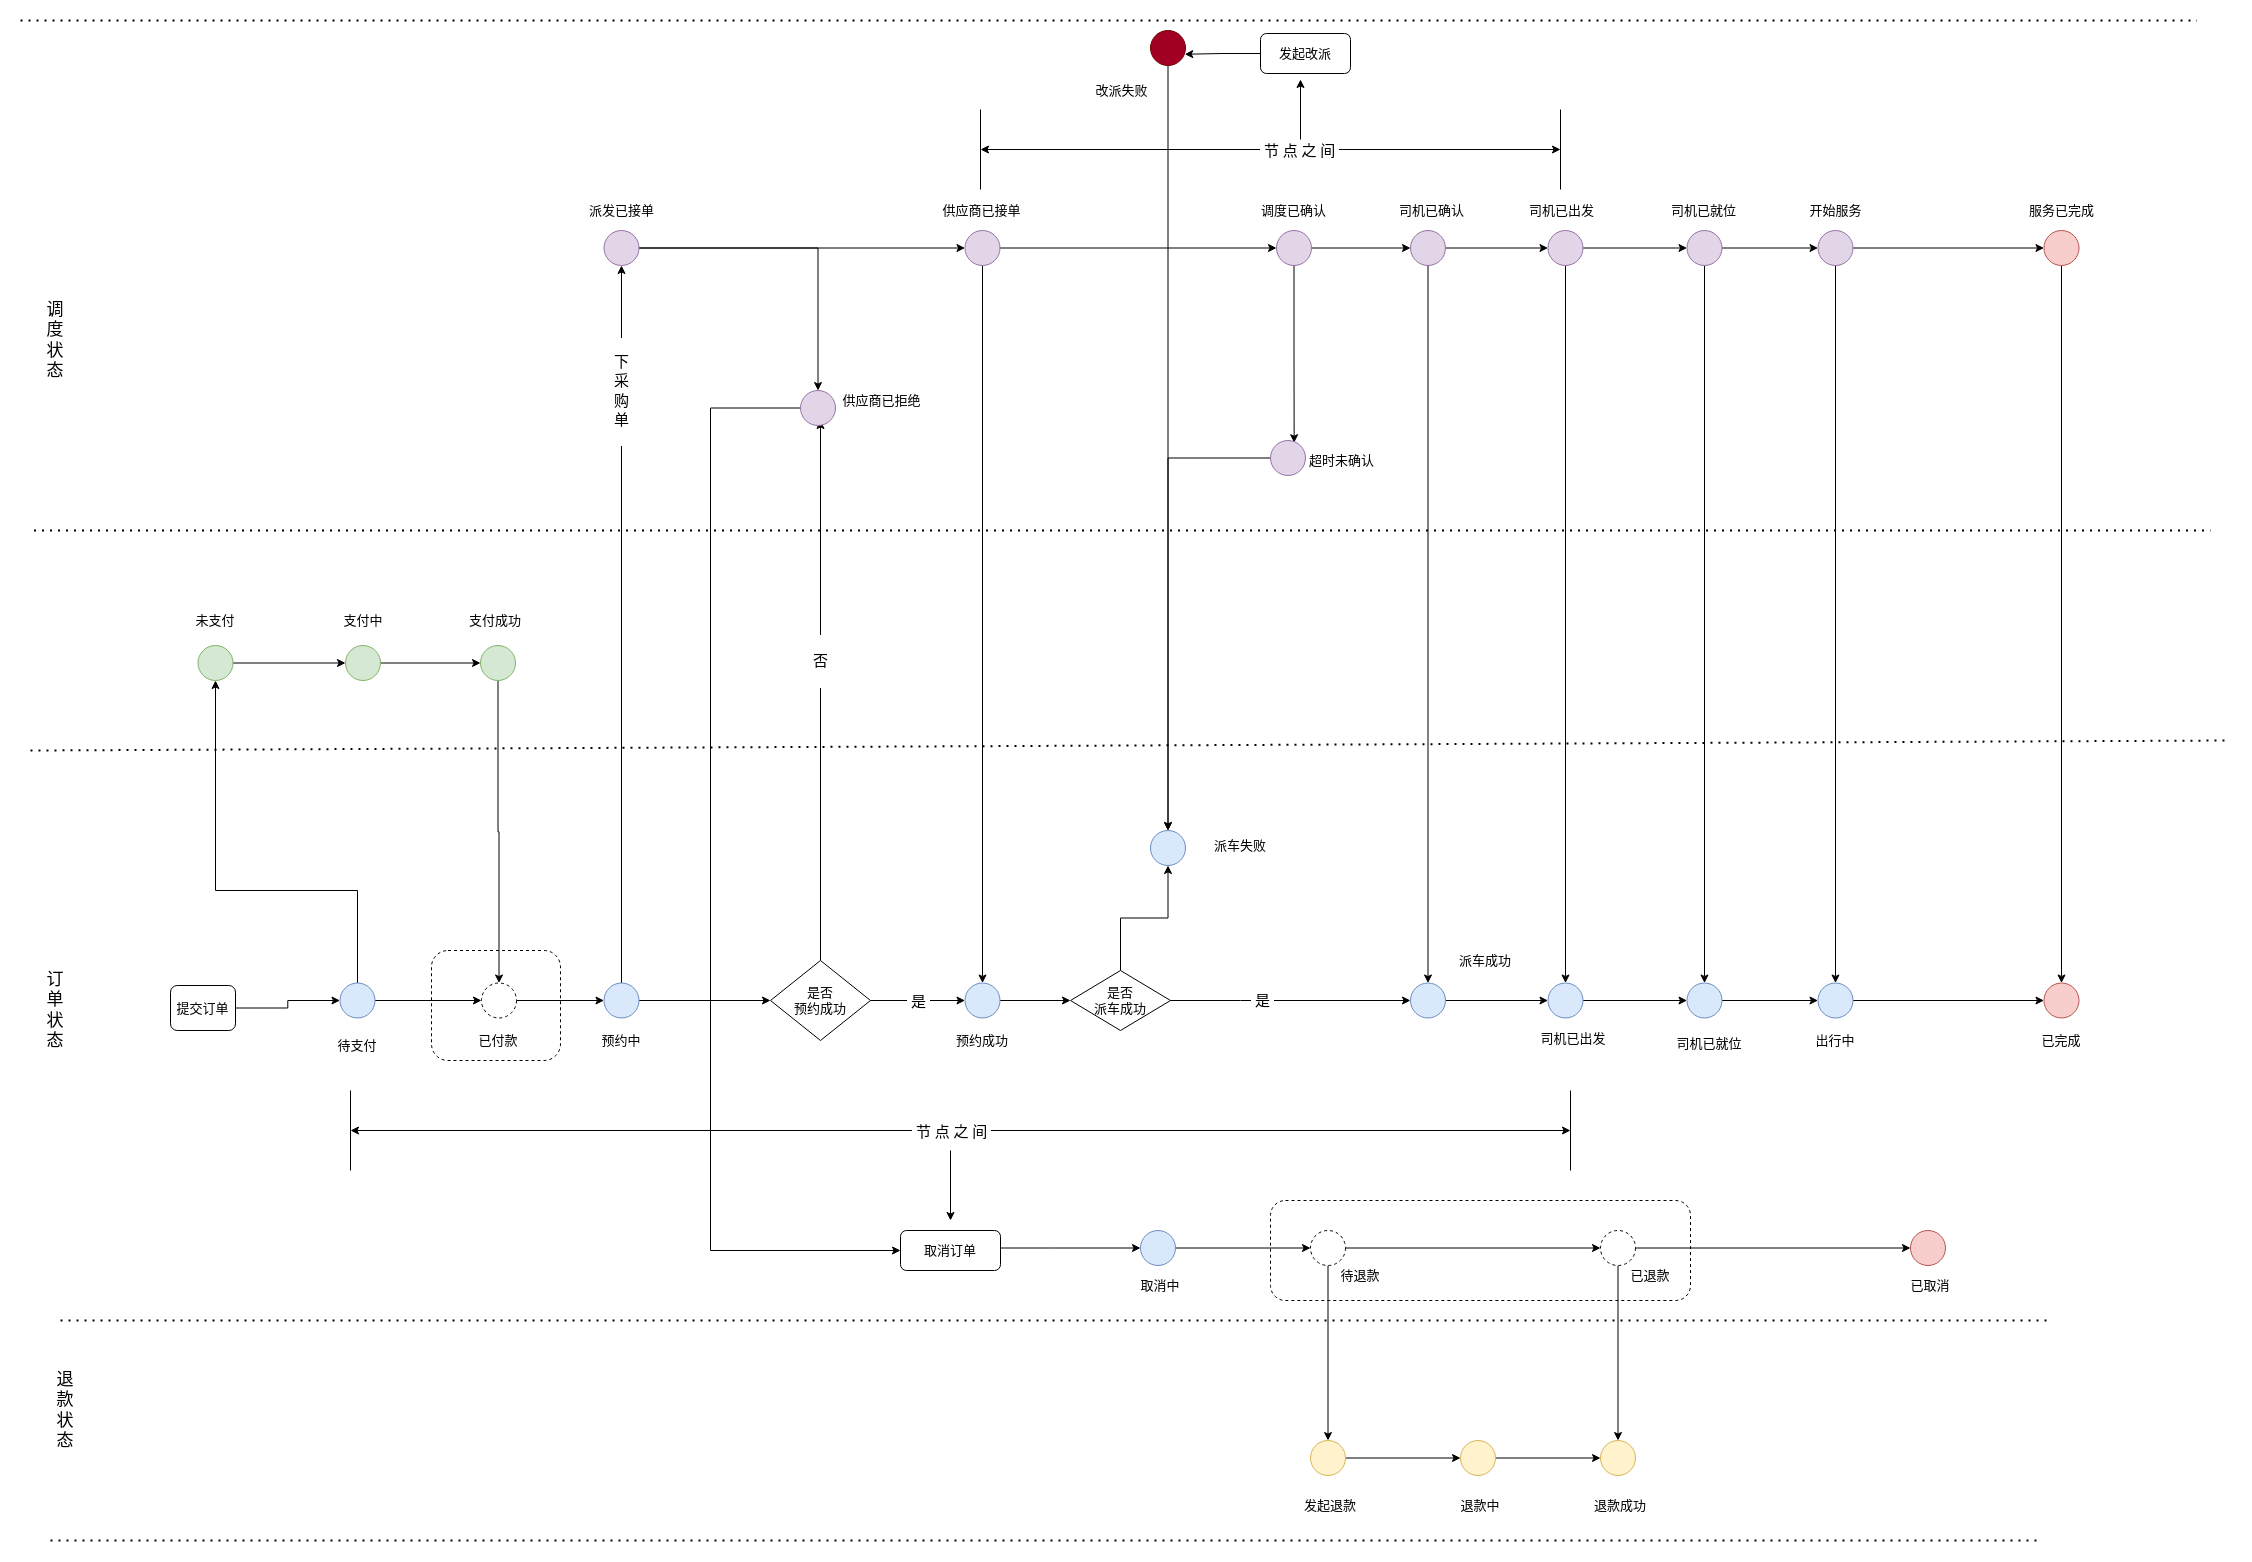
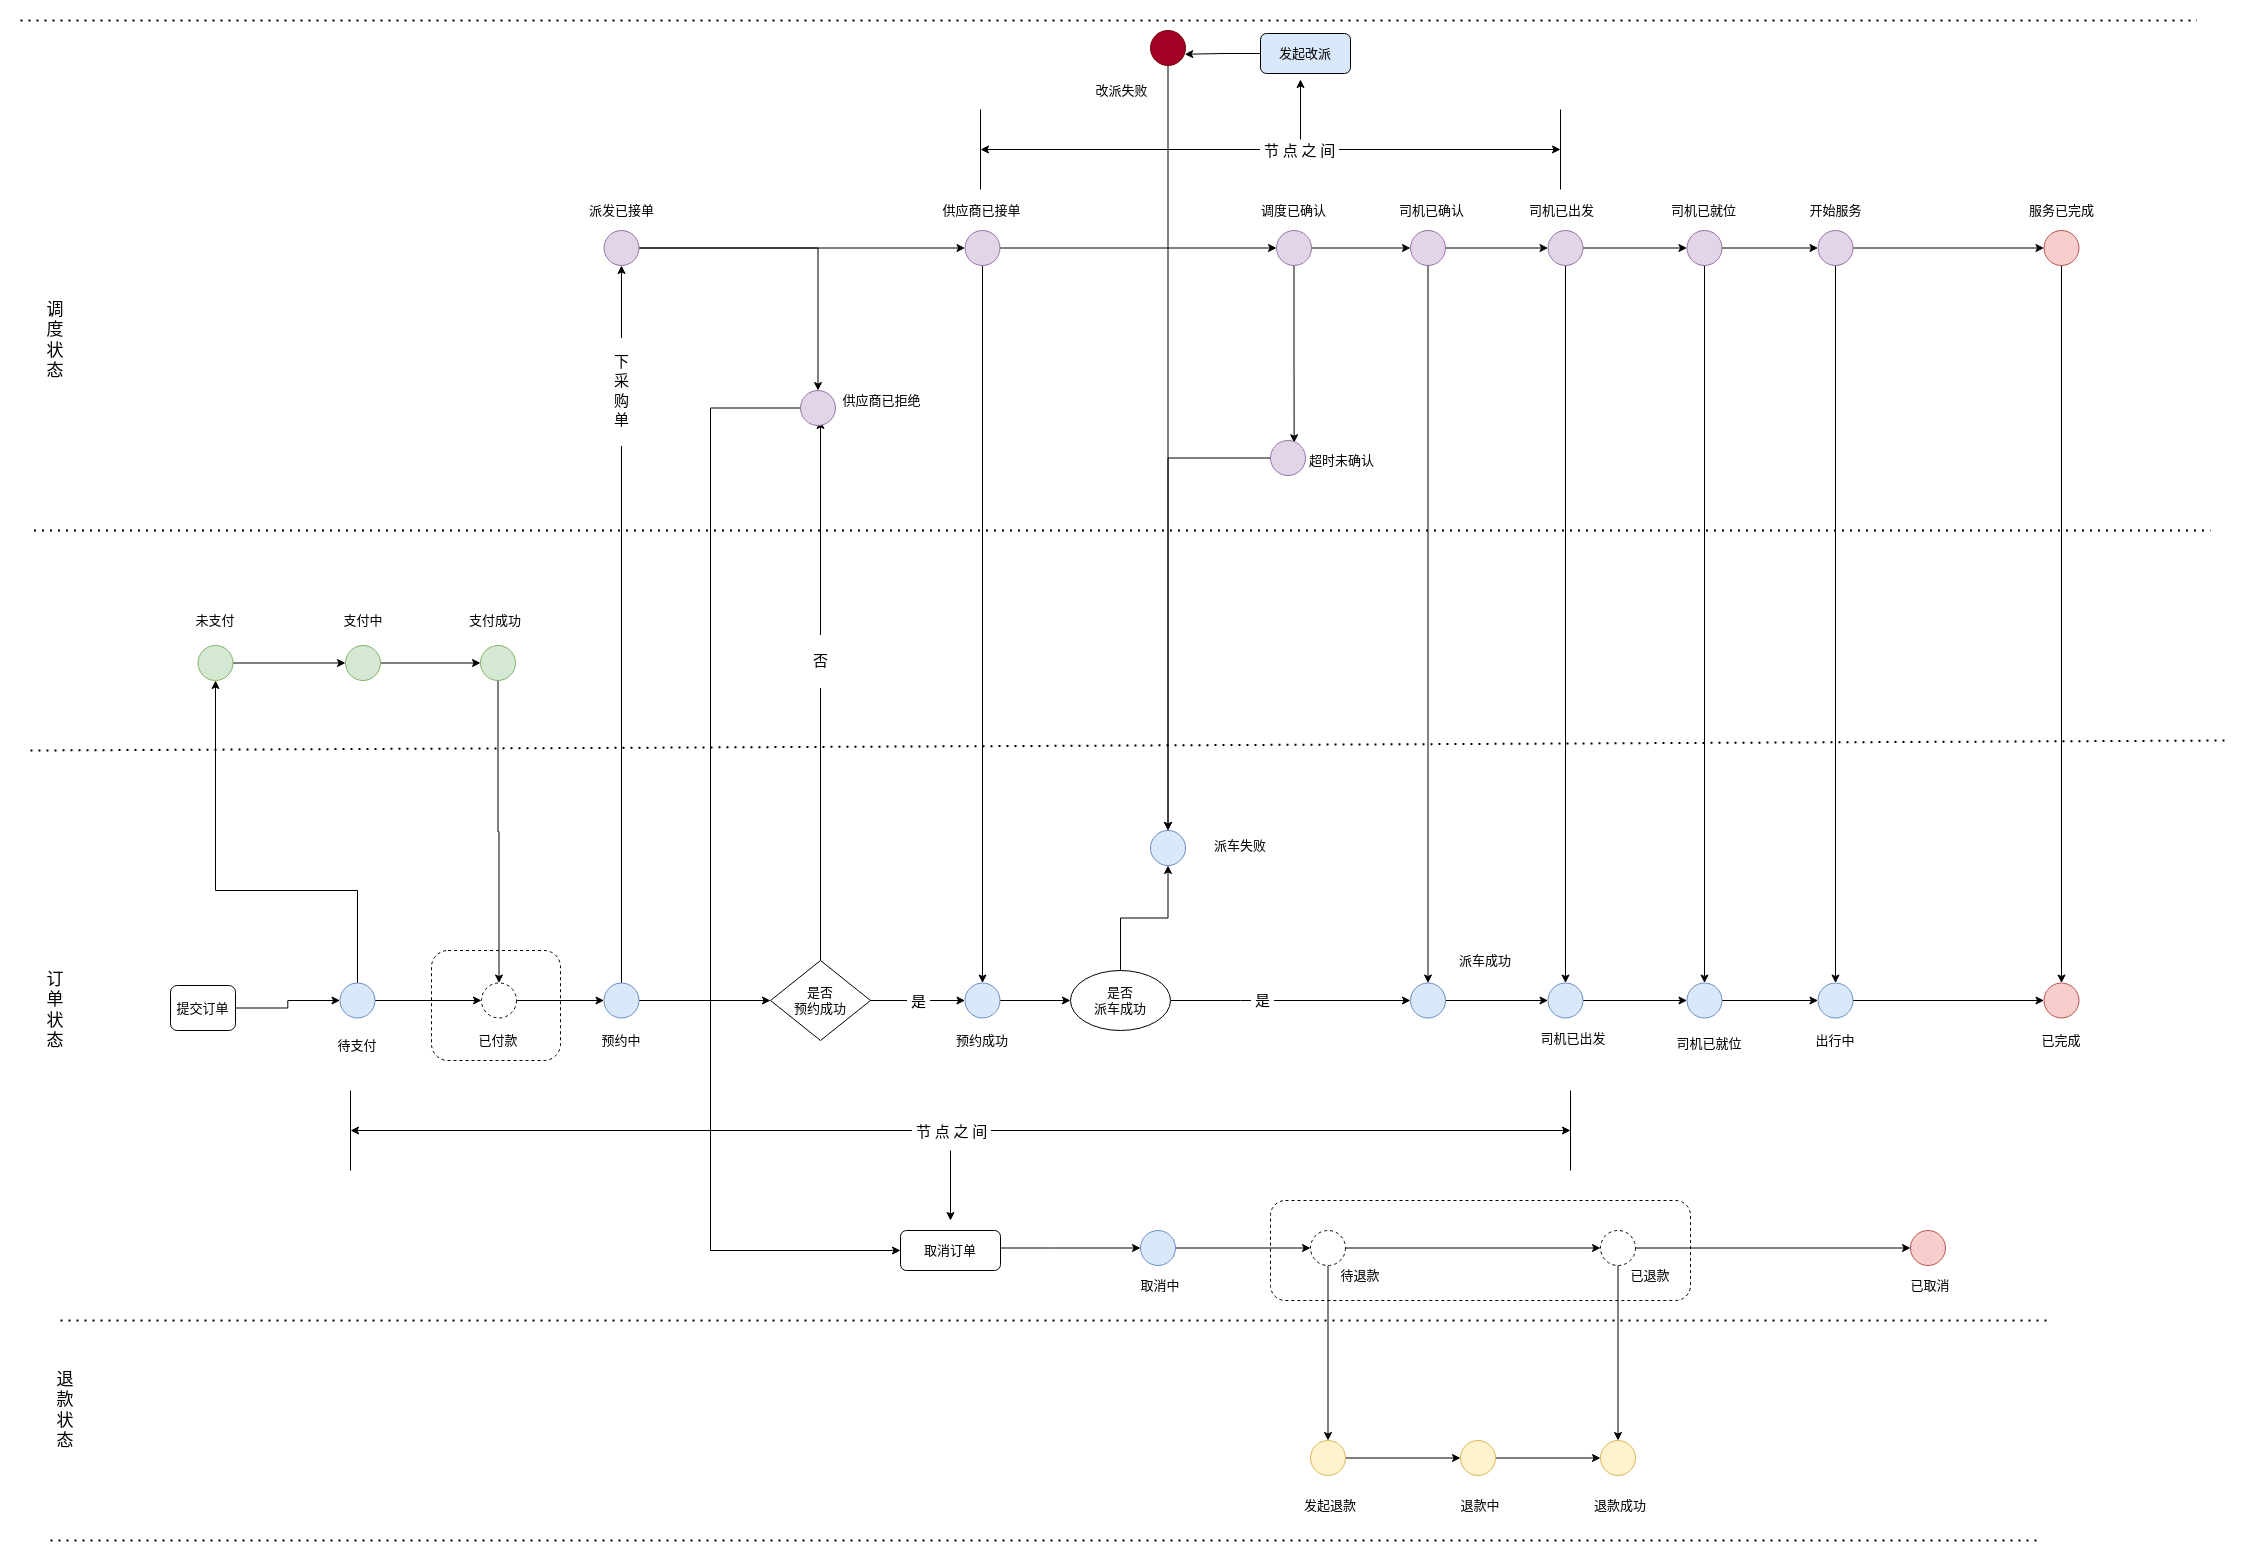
node "发起改派": fillcolor #ffffff -> #dae8fc
node "是否 派车成功": shape diamond -> ellipse
